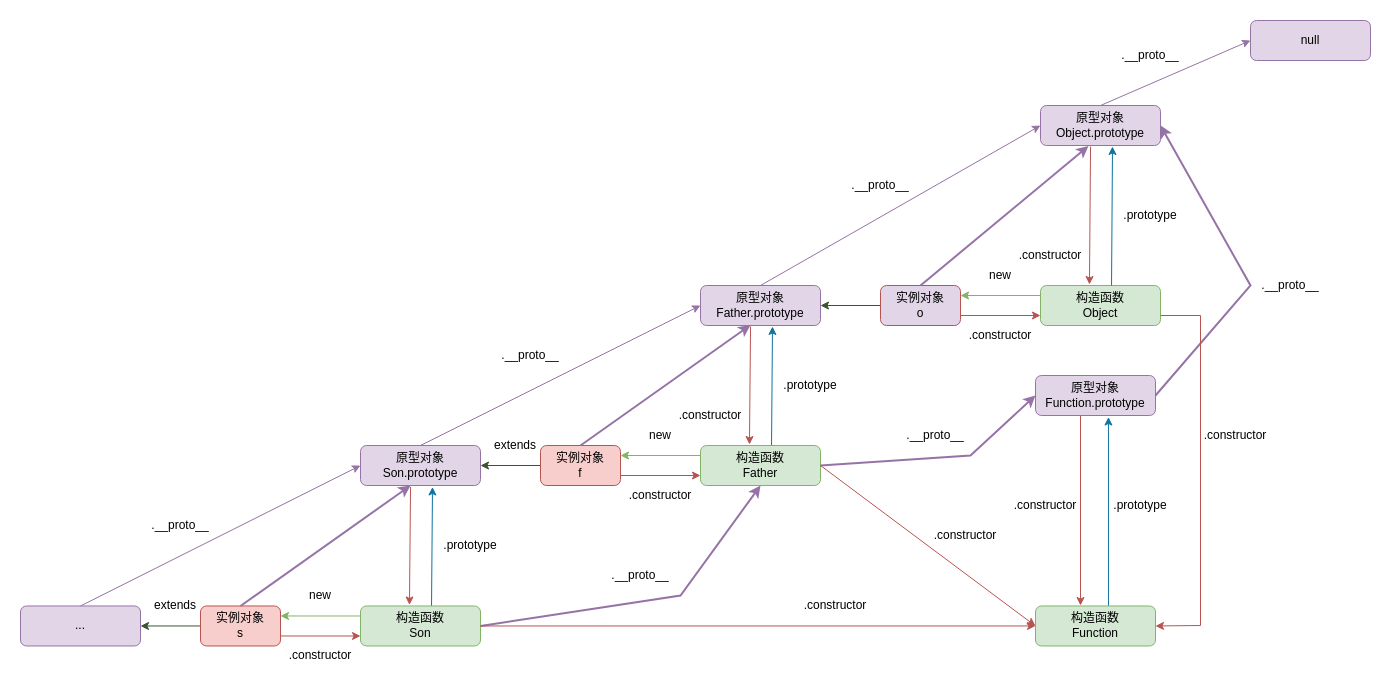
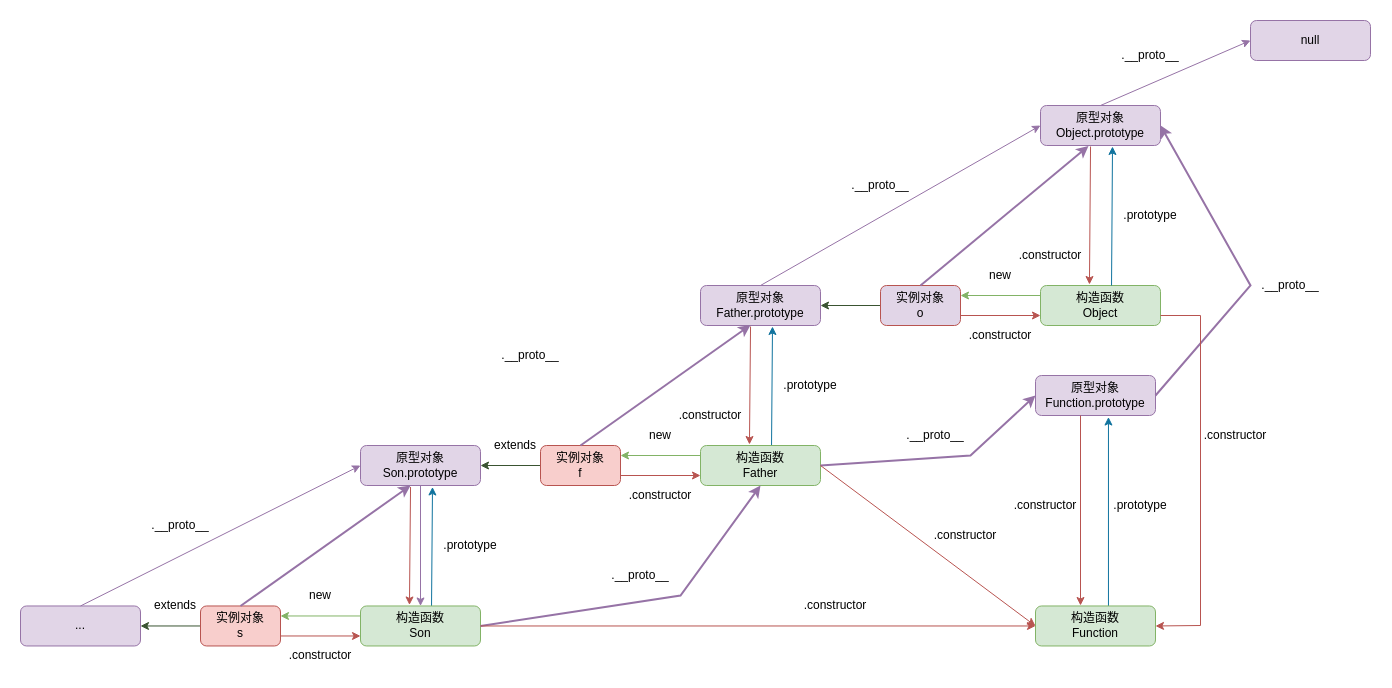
edge "原型对象 Son.prototype" -> "原型对象 Father.prototype": now "原型对象 Son.prototype" -> "构造函数 Son"
